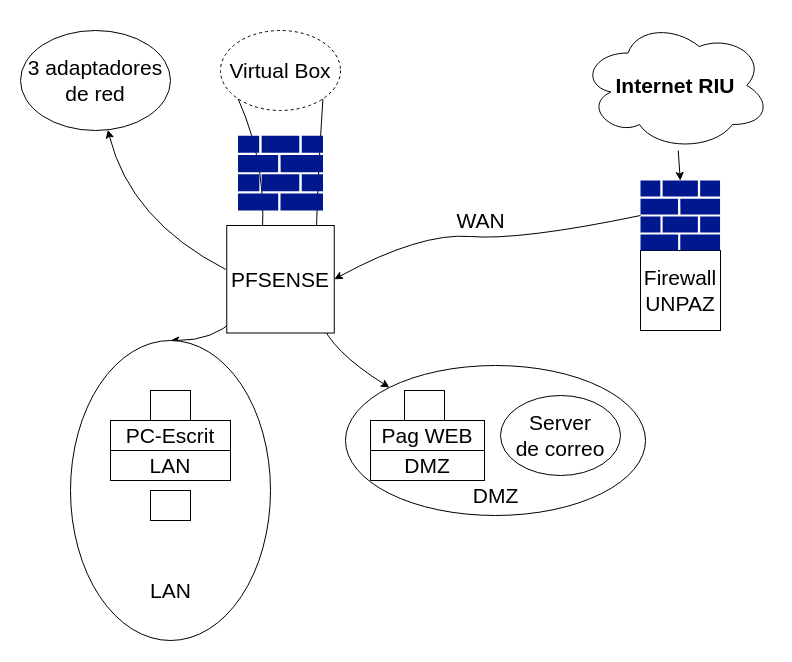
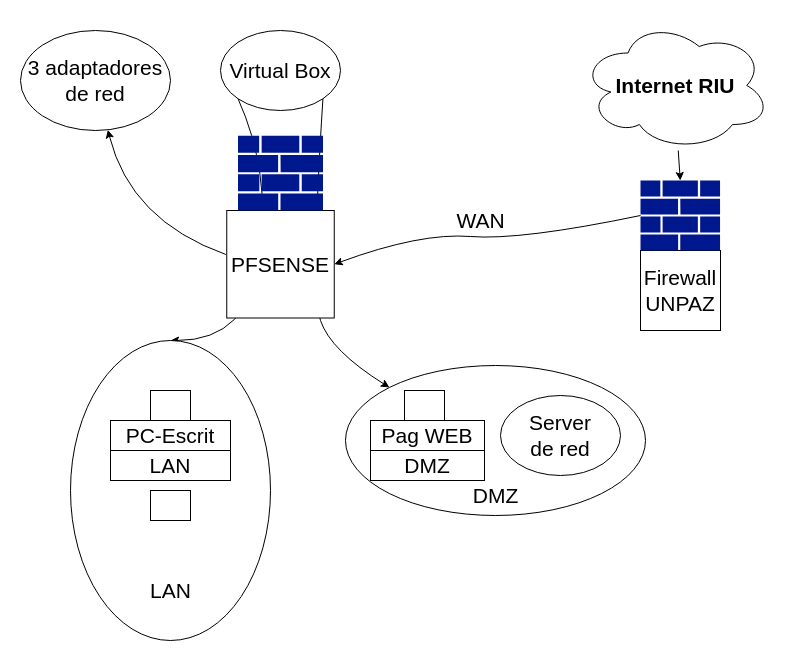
node "Virtual Box": style dashed -> solid
node "PFSENSE": moved (281, 279) -> (281, 264)
node "Server de correo": label "Server de correo" -> "Server de red"
